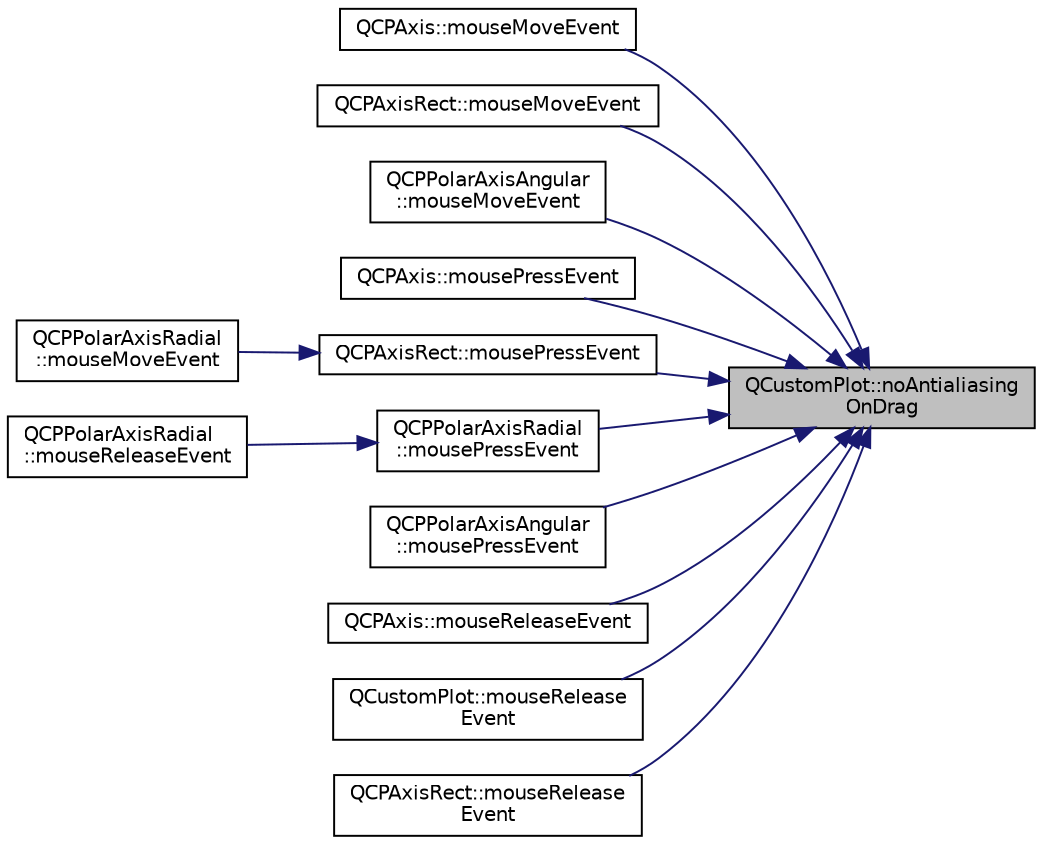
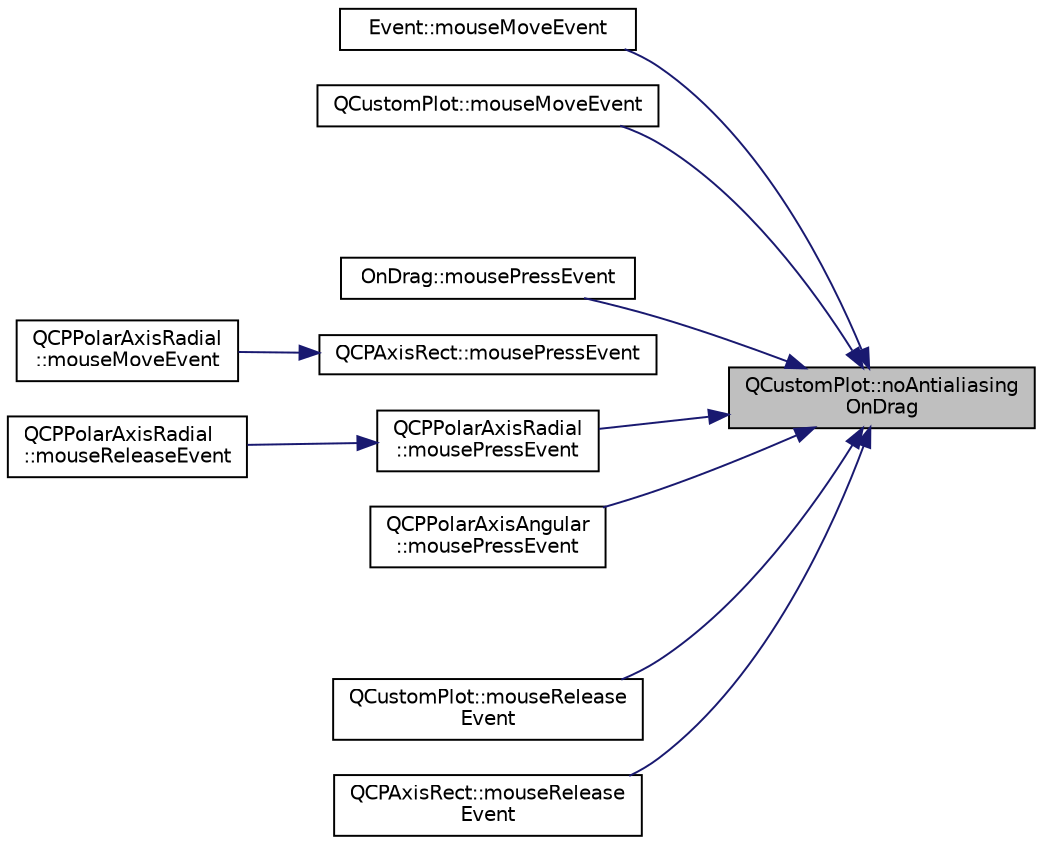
node "QCPAxis::mouseMoveEvent": label "QCPAxis::mouseMoveEvent" -> "Event::mouseMoveEvent"
node "QCPAxisRect::mouseMoveEvent": label "QCPAxisRect::mouseMoveEvent" -> "QCustomPlot::mouseMoveEvent"
node "QCPPolarAxisAngular ::mouseMoveEvent": removed
node "QCPAxis::mousePressEvent": label "QCPAxis::mousePressEvent" -> "OnDrag::mousePressEvent"
edge "QCPAxisRect::mousePressEvent" -> "QCustomPlot::noAntialiasing OnDrag": removed
node "QCPAxis::mouseReleaseEvent": removed
